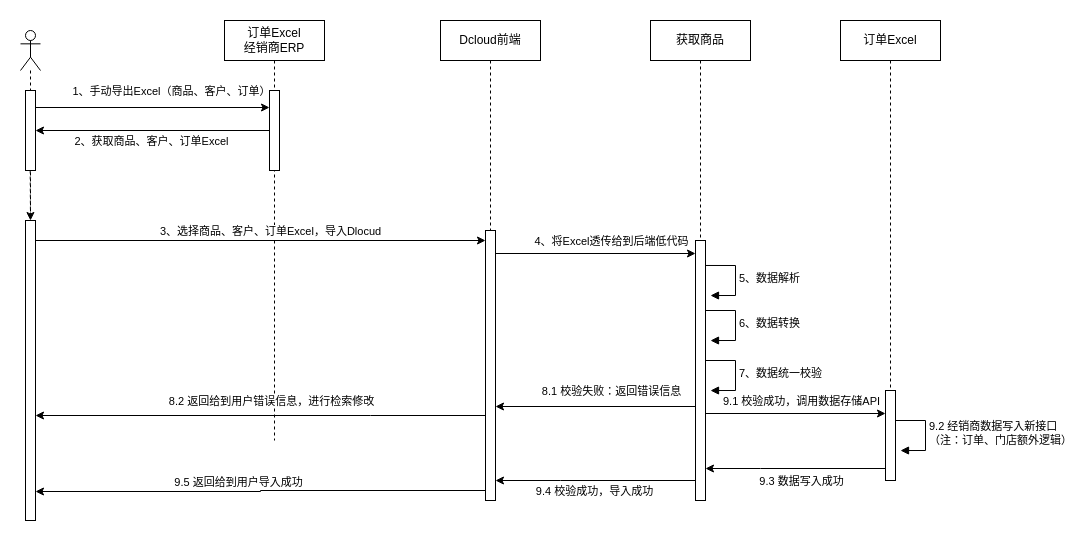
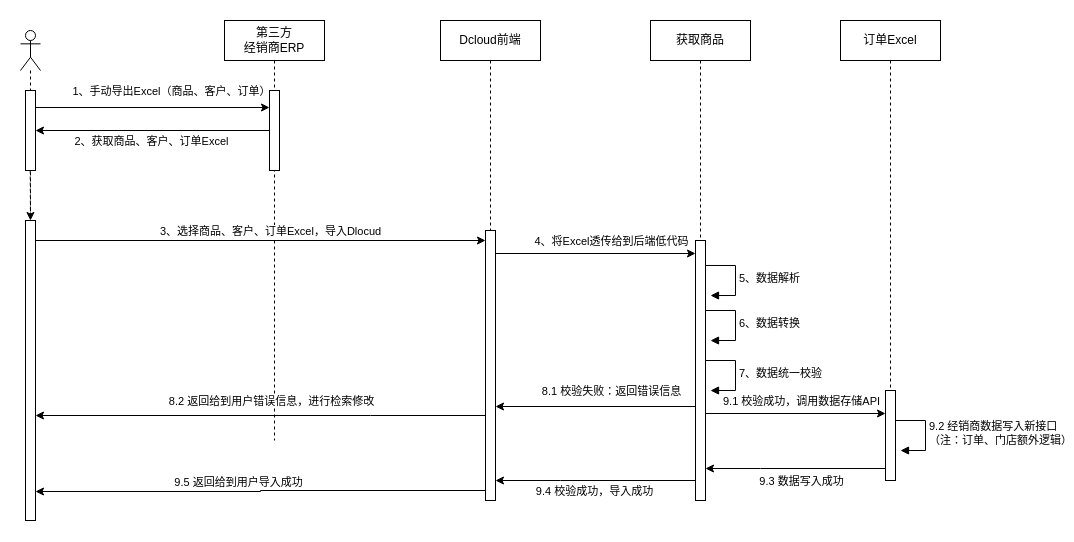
node "订单Excel 经销商ERP": label "订单Excel 经销商ERP" -> "第三方 经销商ERP"
